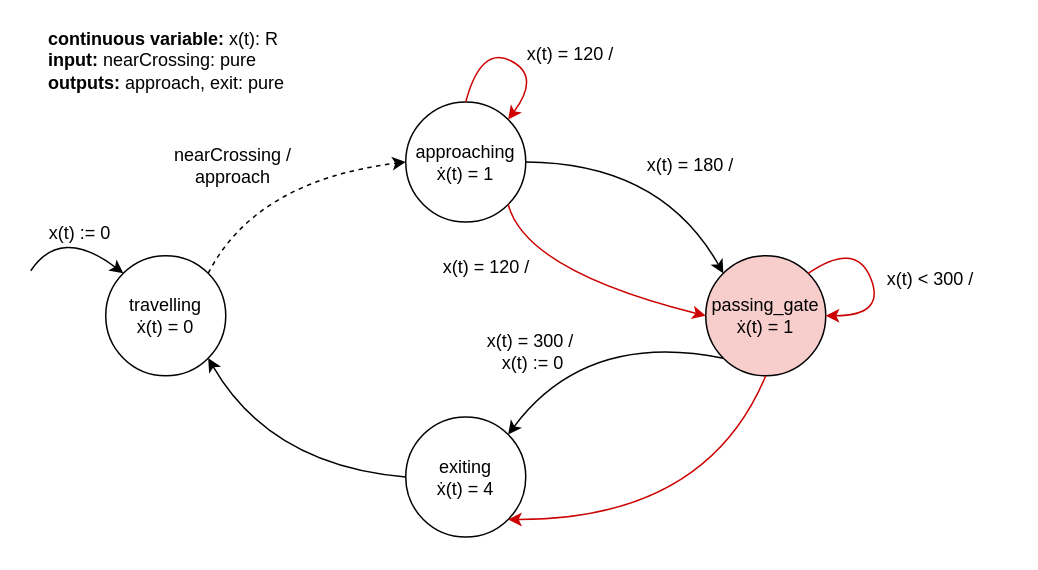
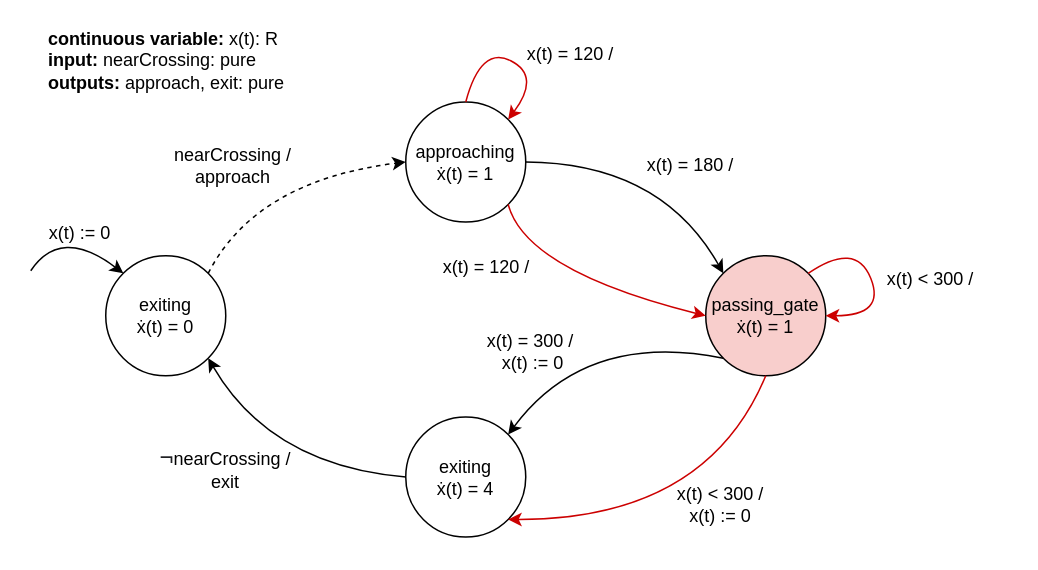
node "travelling ẋ(t) = 0": label "travelling ẋ(t) = 0" -> "exiting ẋ(t) = 0"
node "¬nearCrossing / exit": added
node "x(t) < 300 / x(t) := 0": added
